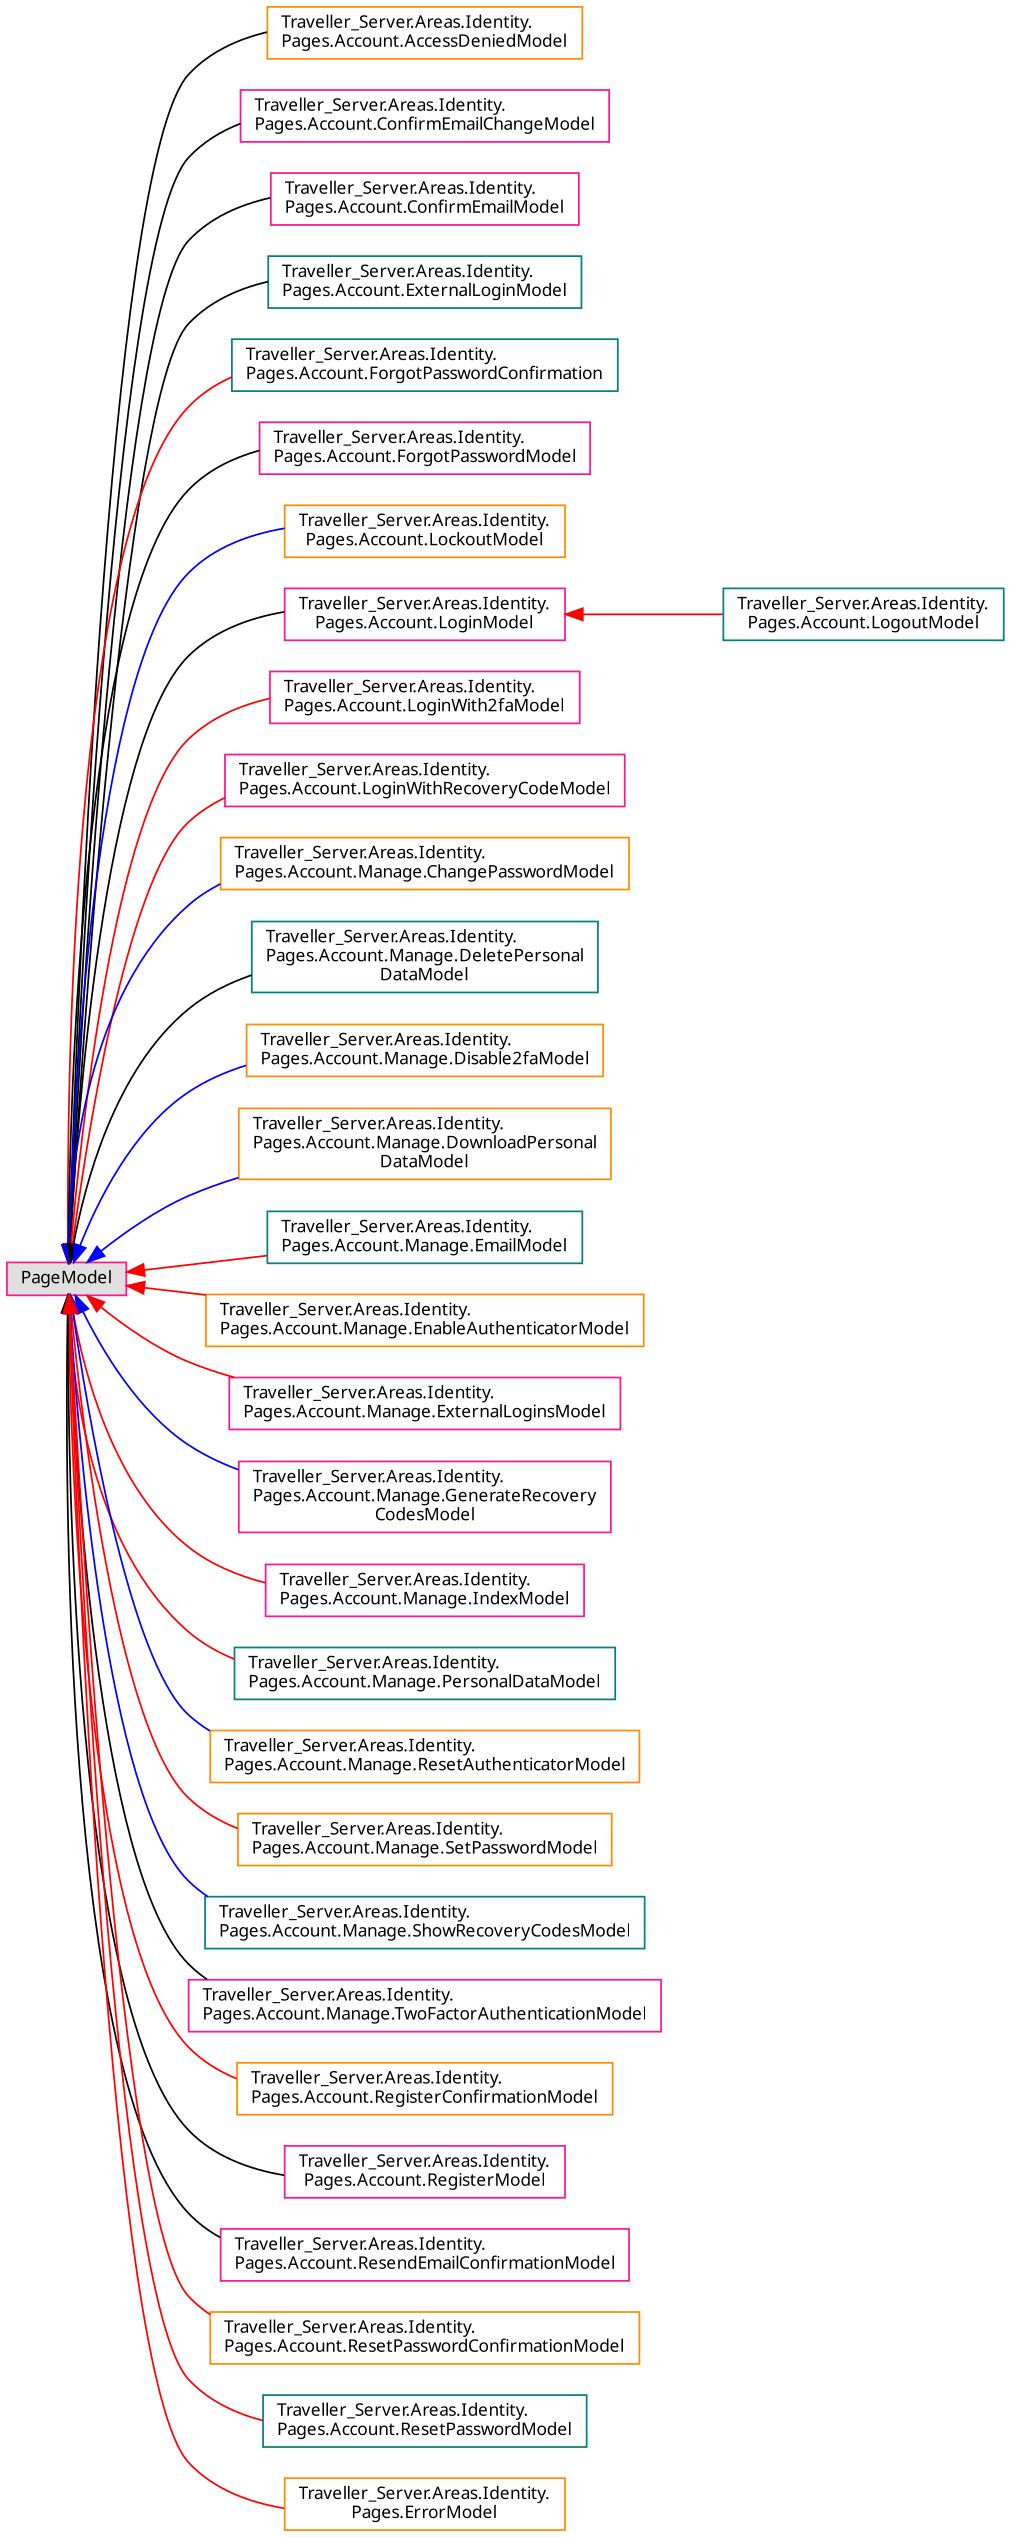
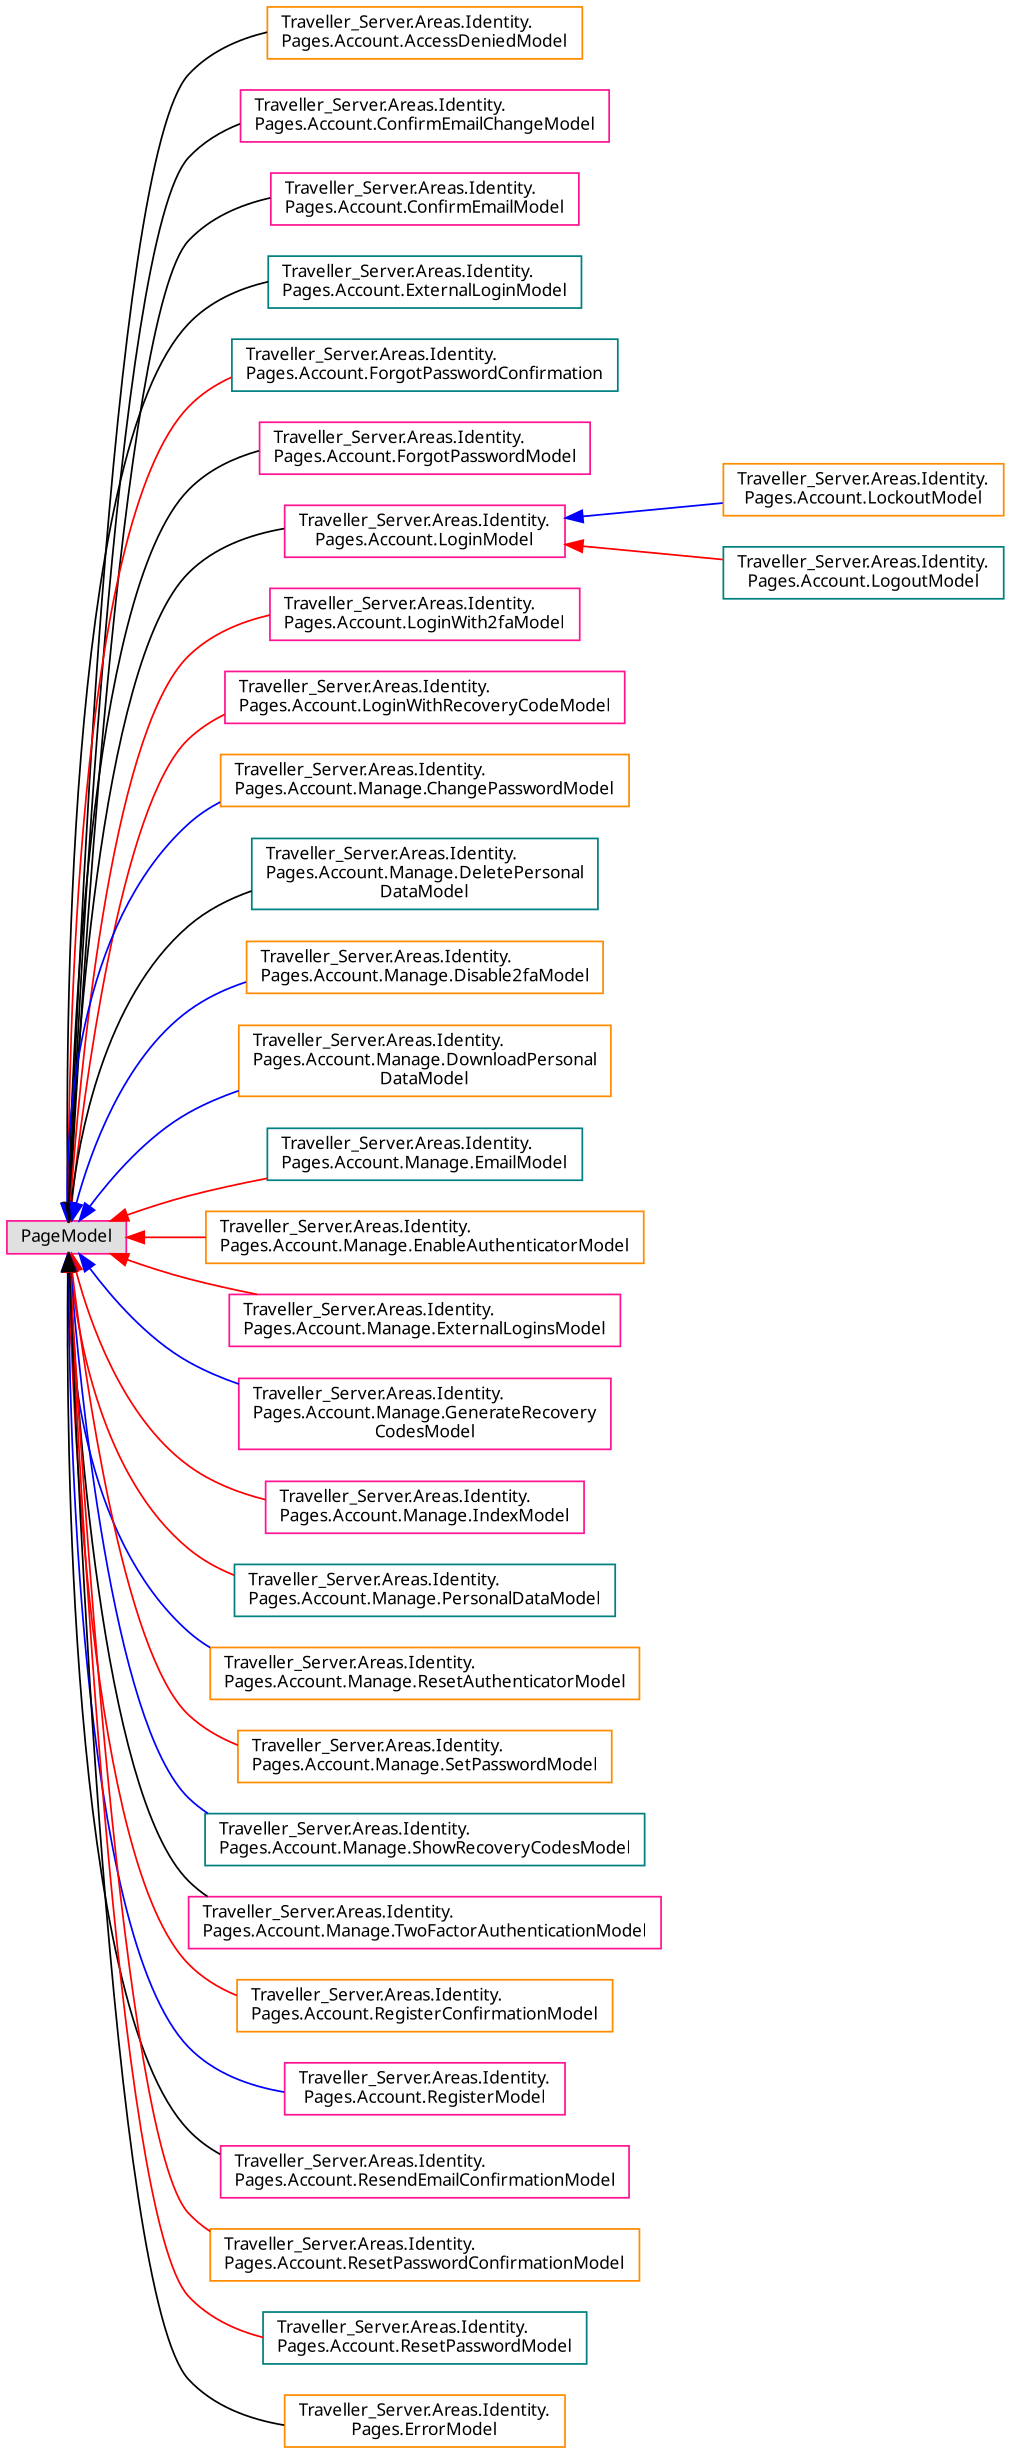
edge "Traveller_Server.Areas.Identity. Pages.Account.LockoutModel" -> "PageModel": now "Traveller_Server.Areas.Identity. Pages.Account.LockoutModel" -> "Traveller_Server.Areas.Identity. Pages.Account.LoginModel"
edge "Traveller_Server.Areas.Identity. Pages.Account.RegisterModel" -> "PageModel": color black -> blue
edge "Traveller_Server.Areas.Identity. Pages.ErrorModel" -> "PageModel": color red -> black
